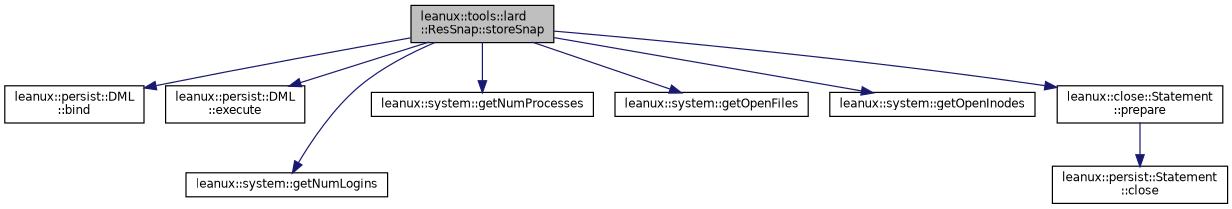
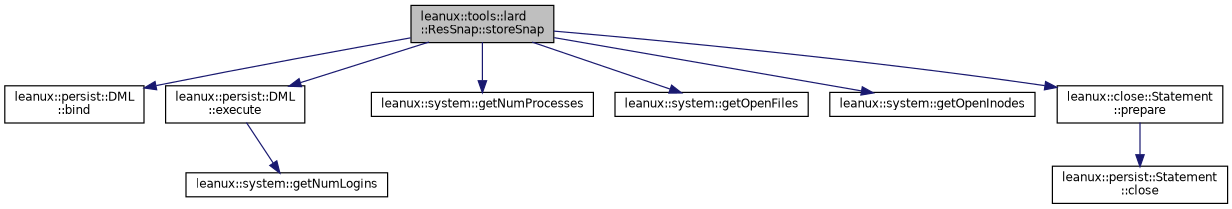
edge "leanux::tools::lard ::ResSnap::storeSnap" -> "leanux::system::getNumLogins": now "leanux::persist::DML ::execute" -> "leanux::system::getNumLogins"
